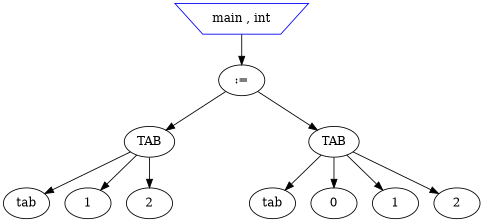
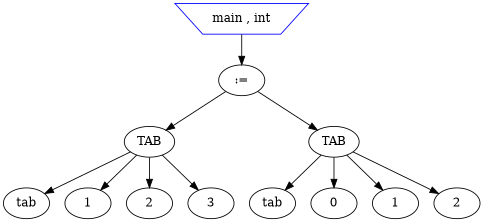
node "3": added
